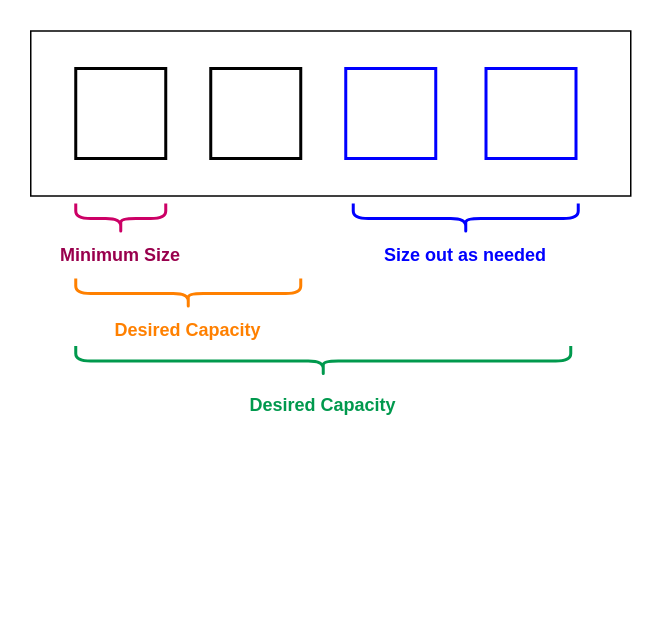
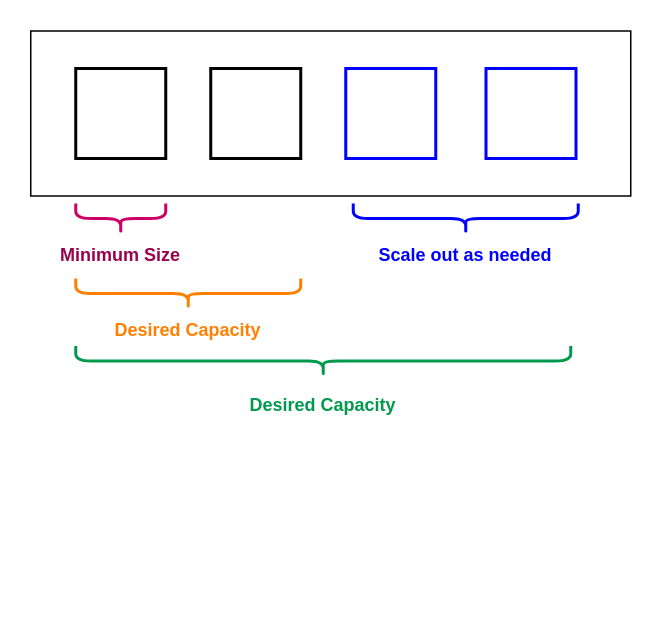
node "Size out as needed": label "Size out as needed" -> "Scale out as needed"
